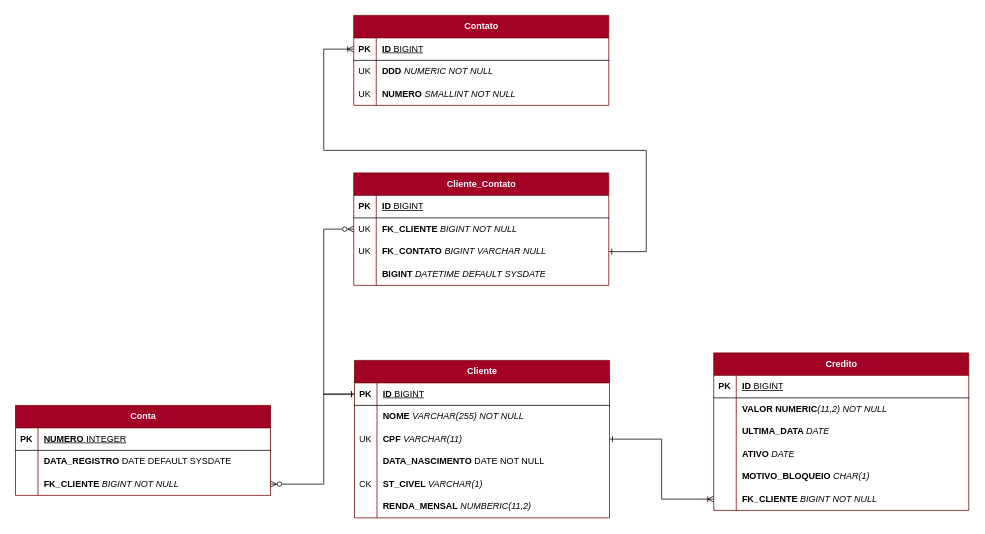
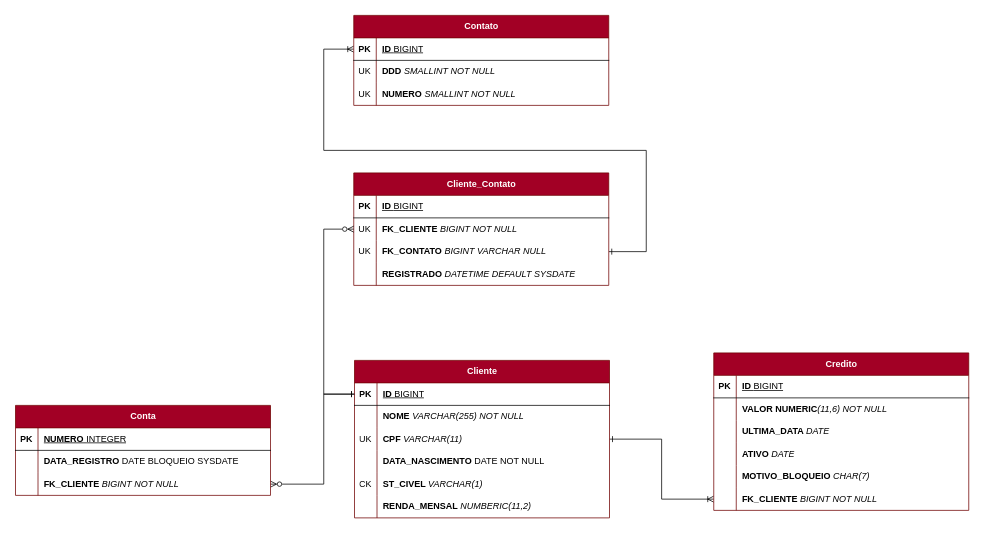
node "DDD NUMERIC NOT NULL": label "DDD NUMERIC NOT NULL" -> "DDD SMALLINT NOT NULL"
node "BIGINT DATETIME DEFAULT SYSDATE": label "BIGINT DATETIME DEFAULT SYSDATE" -> "REGISTRADO DATETIME DEFAULT SYSDATE"
node "VALOR NUMERIC(11,2) NOT NULL": label "VALOR NUMERIC(11,2) NOT NULL" -> "VALOR NUMERIC(11,6) NOT NULL"
node "DATA_REGISTRO DATE DEFAULT SYSDATE": label "DATA_REGISTRO DATE DEFAULT SYSDATE" -> "DATA_REGISTRO DATE BLOQUEIO SYSDATE"
node "MOTIVO_BLOQUEIO CHAR(1)": label "MOTIVO_BLOQUEIO CHAR(1)" -> "MOTIVO_BLOQUEIO CHAR(7)"
